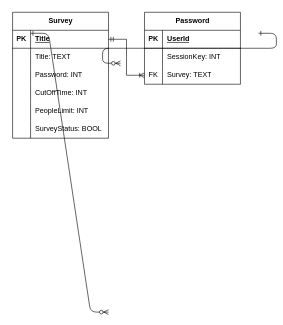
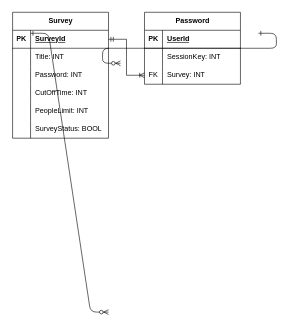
node "Title": label "Title" -> "SurveyId"
node "Title: TEXT": label "Title: TEXT" -> "Title: INT"
node "Survey: TEXT": label "Survey: TEXT" -> "Survey: INT"
